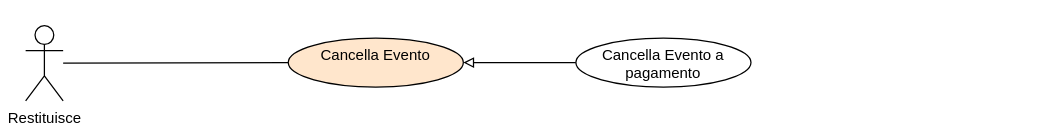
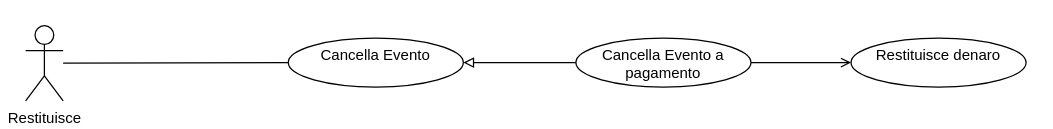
node "Cancella Evento": fillcolor #ffe6cc -> #ffffff
edge "Cancella Evento a pagamento" -> "Restituisce denaro": added
node "Restituisce denaro": added
